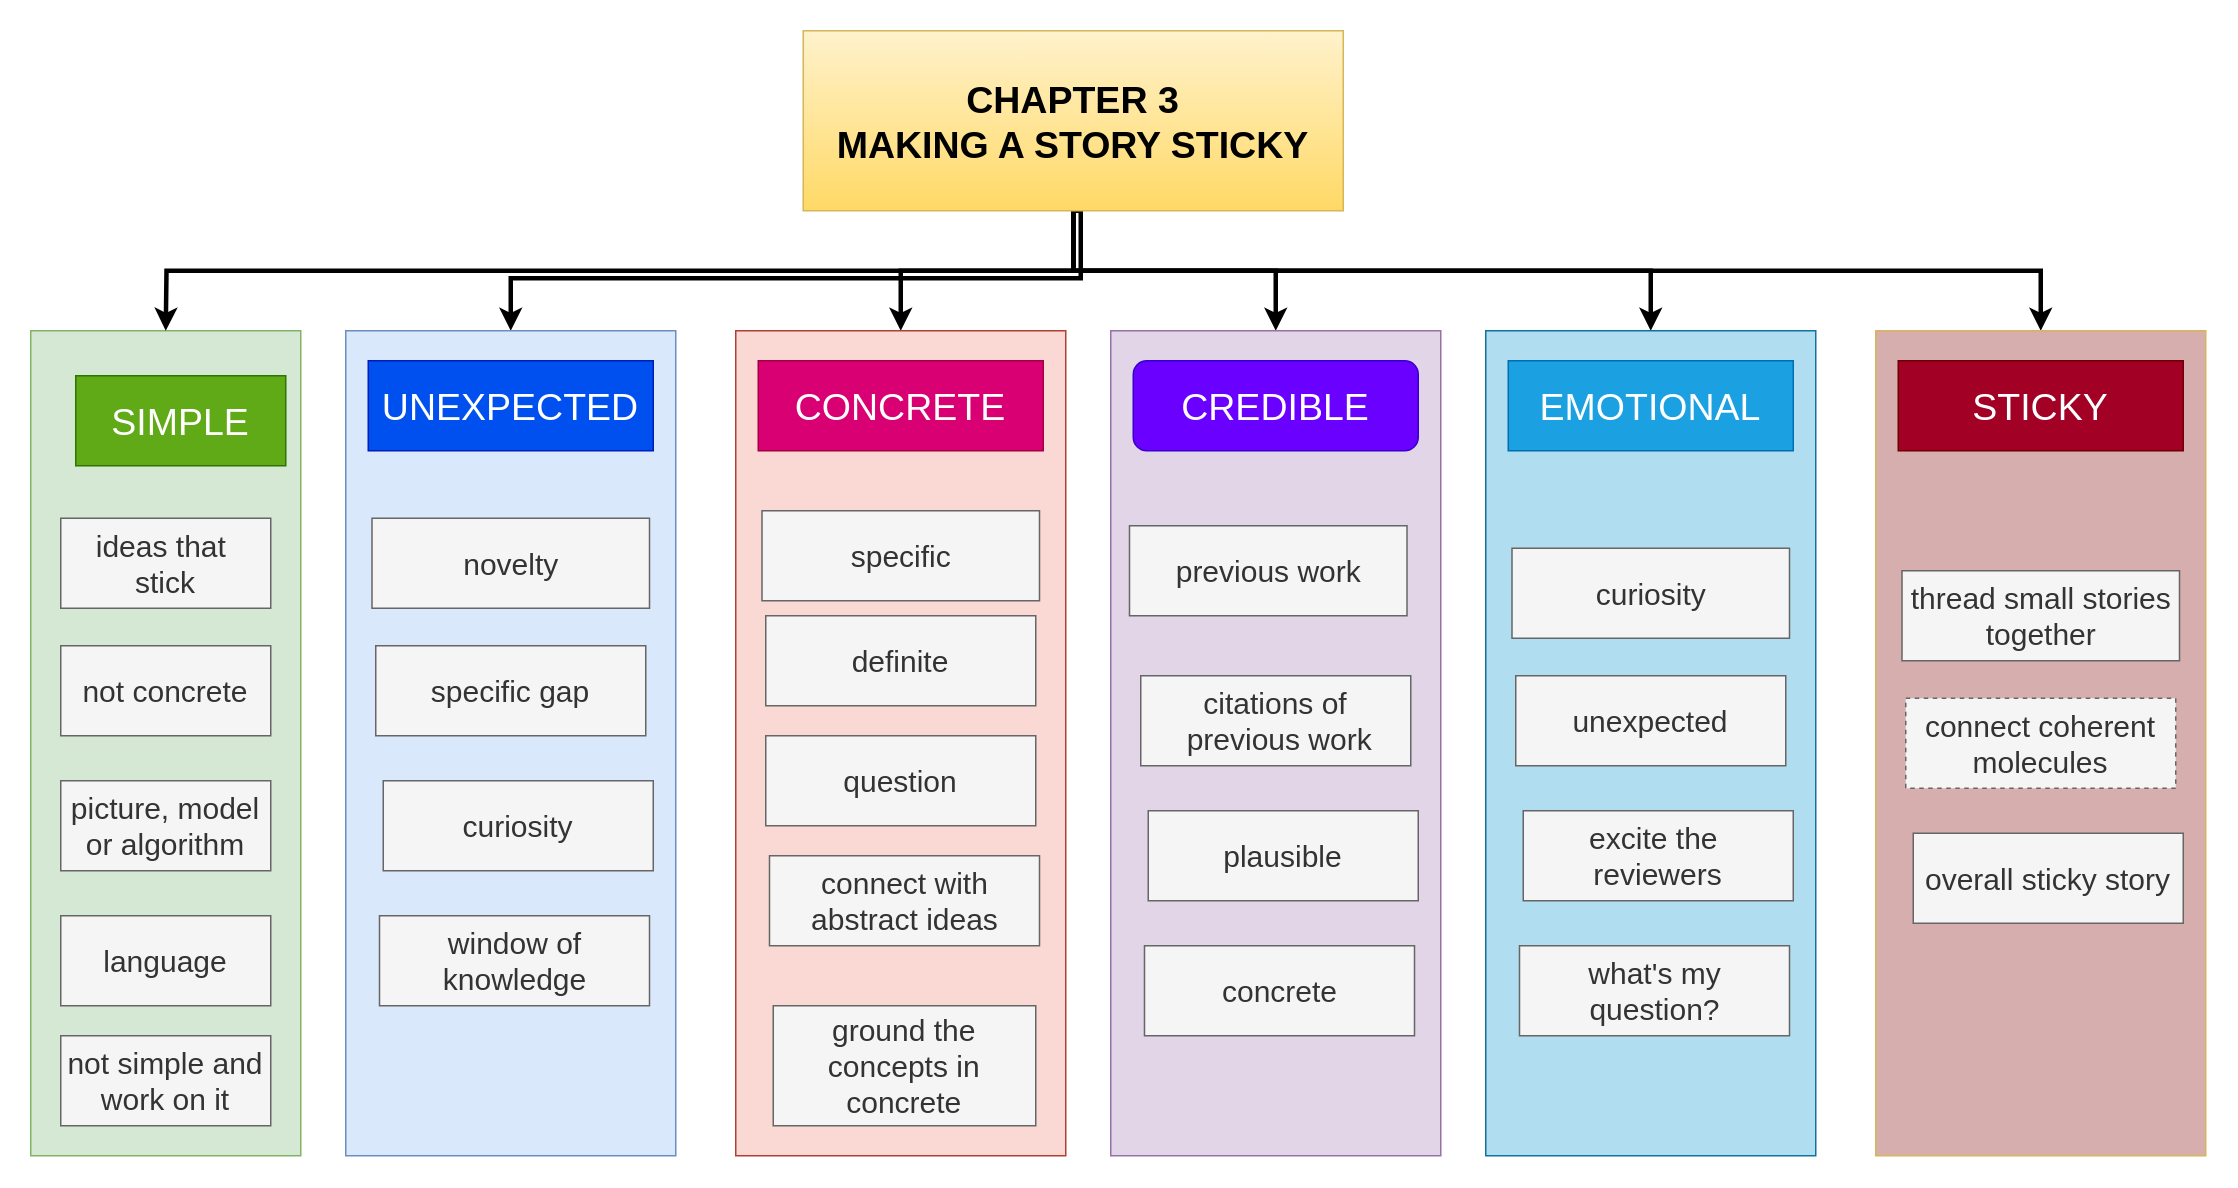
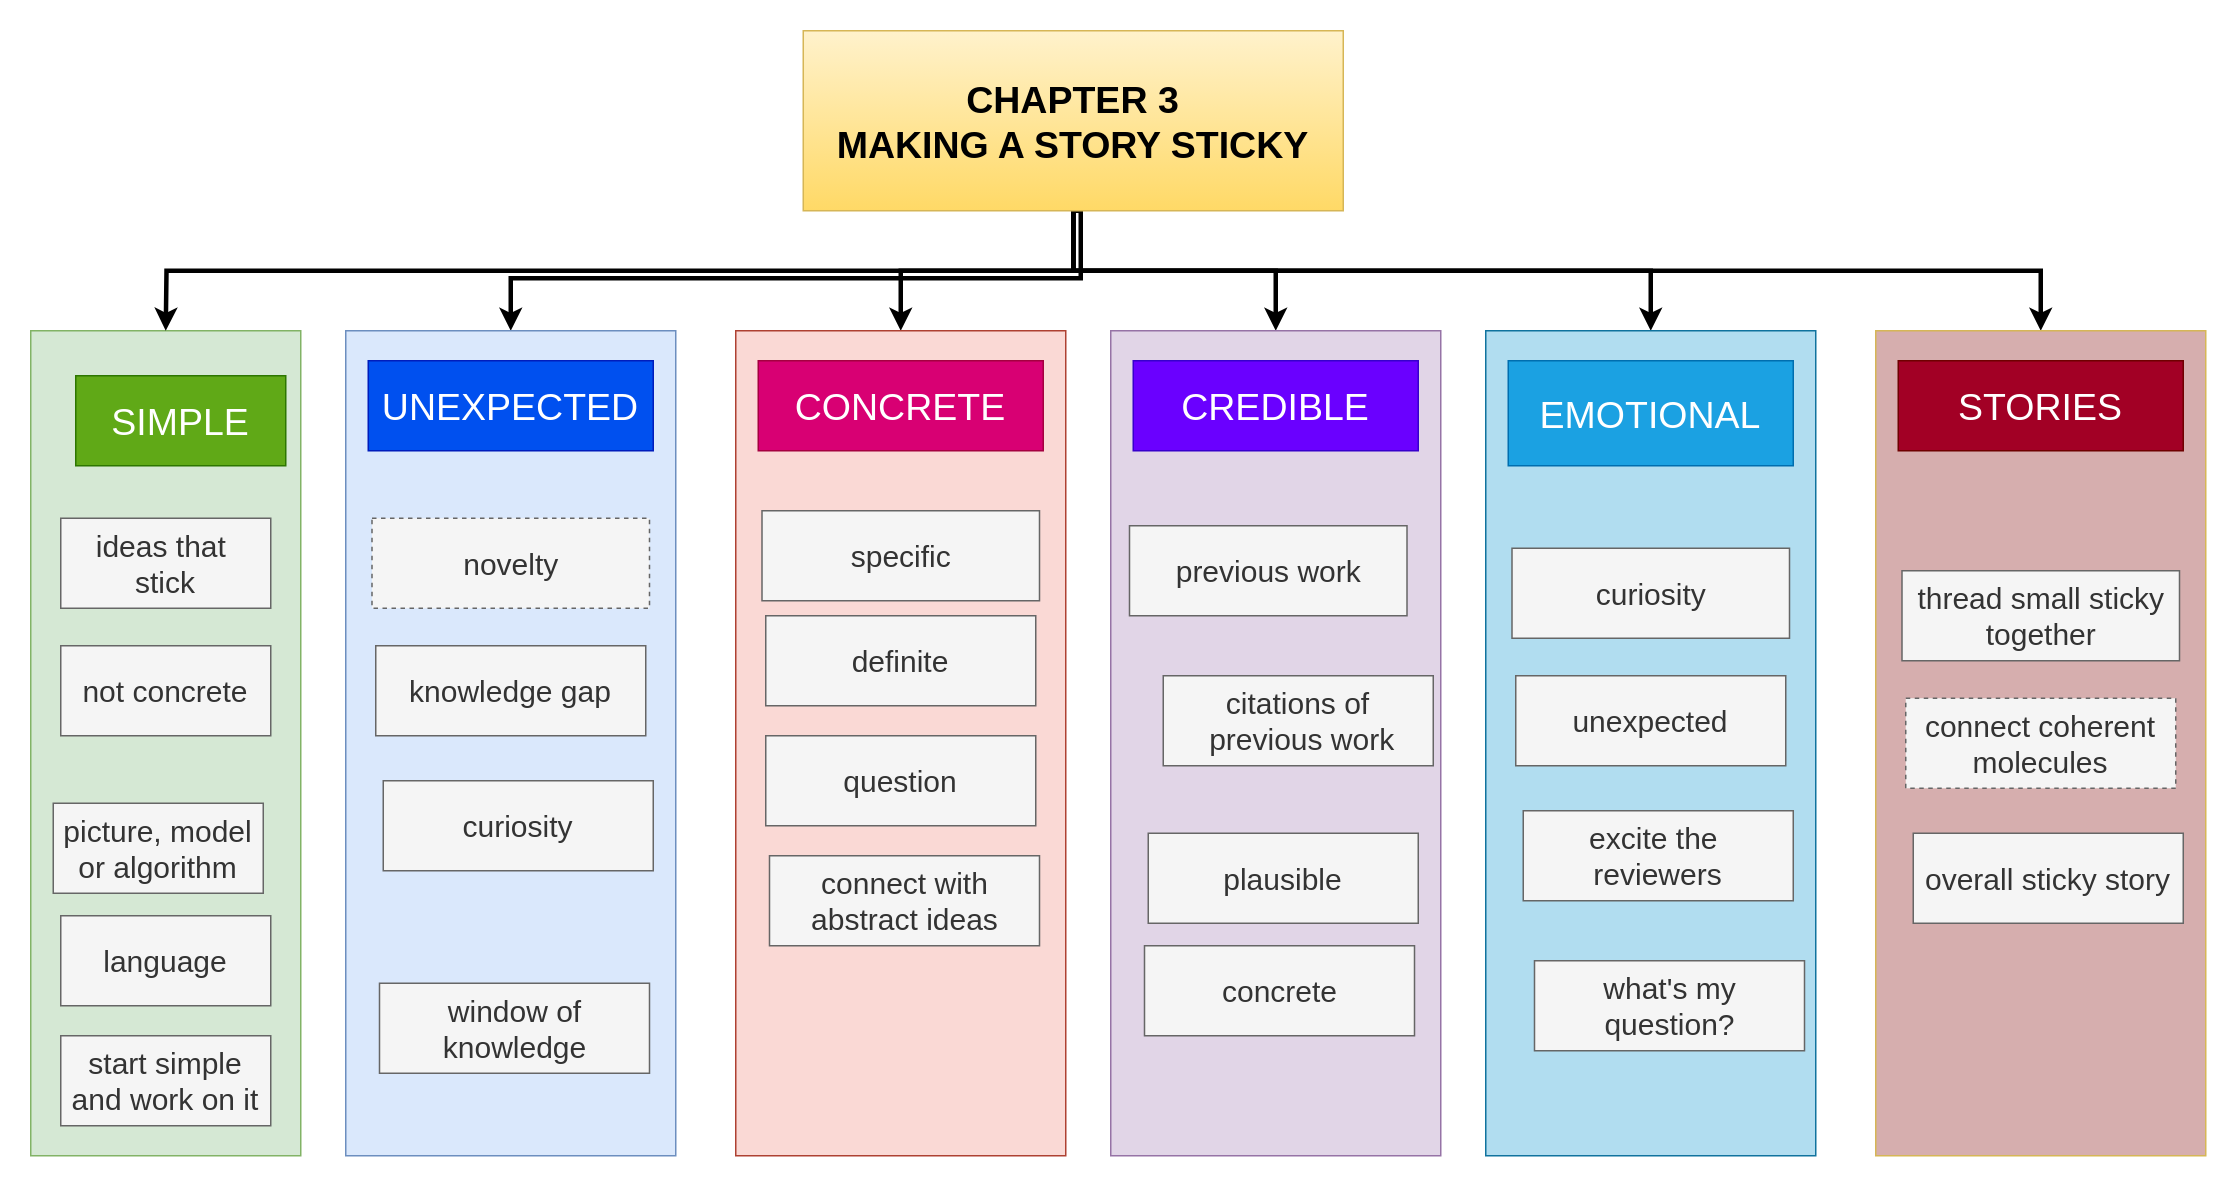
node "CREDIBLE": shape rounded rectangle -> rectangle
node "EMOTIONAL": size 285x90 -> 285x105
node "STICKY": label "STICKY" -> "STORIES"
node "novelty": style solid -> dashed
node "thread small stories together": label "thread small stories together" -> "thread small sticky together"
node "specific gap": label "specific gap" -> "knowledge gap"
node "citations of previous work": moved (1276, 721) -> (1298, 721)
node "picture, model or algorithm": moved (166, 826) -> (158, 848)
node "plausible": moved (1283, 856) -> (1283, 878)
node "window of knowledge": moved (515, 961) -> (515, 1028)
node "what's my question?": moved (1655, 991) -> (1670, 1006)
node "ground the concepts in concrete": removed
node "not simple and work on it": label "not simple and work on it" -> "start simple and work on it"
